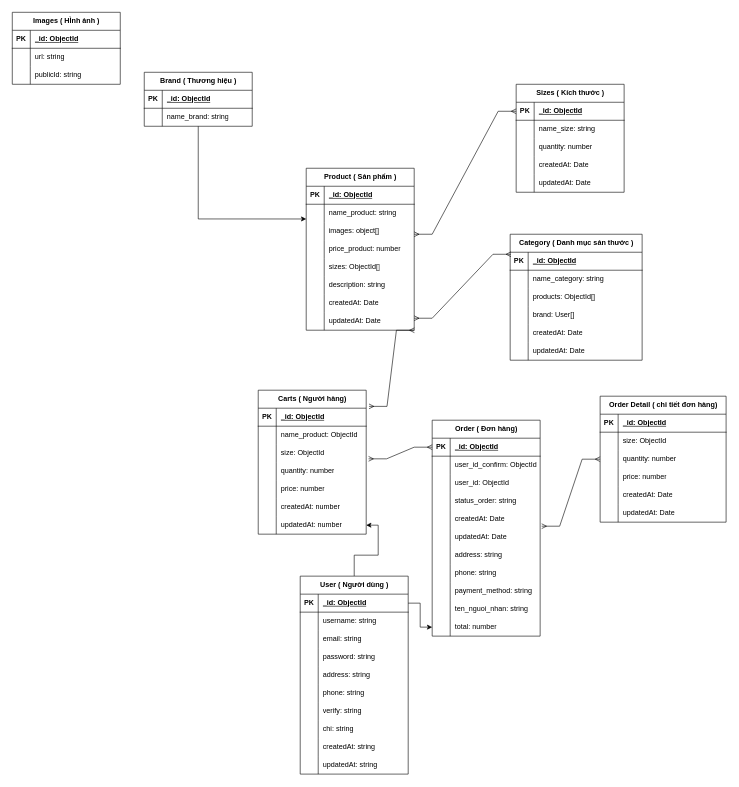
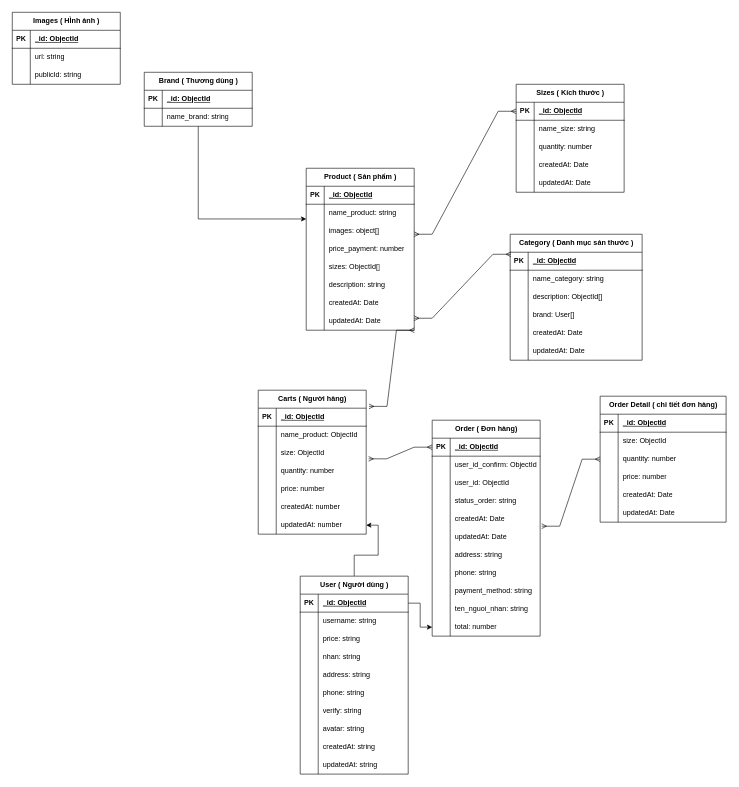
node "Brand ( Thương hiệu )": label "Brand ( Thương hiệu )" -> "Brand ( Thương dùng )"
node "price_product: number": label "price_product: number" -> "price_payment: number"
node "products: ObjectId[]": label "products: ObjectId[]" -> "description: ObjectId[]"
node "email: string": label "email: string" -> "price: string"
node "password: string": label "password: string" -> "nhan: string"
node "chi: string": label "chi: string" -> "avatar: string"
